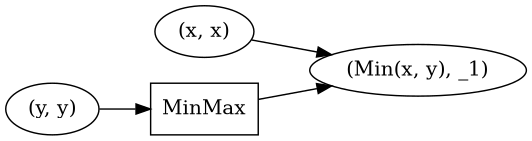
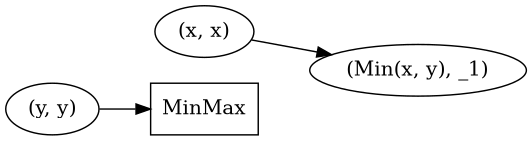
edge "MinMax" -> "(Min(x, y), _1)": removed
